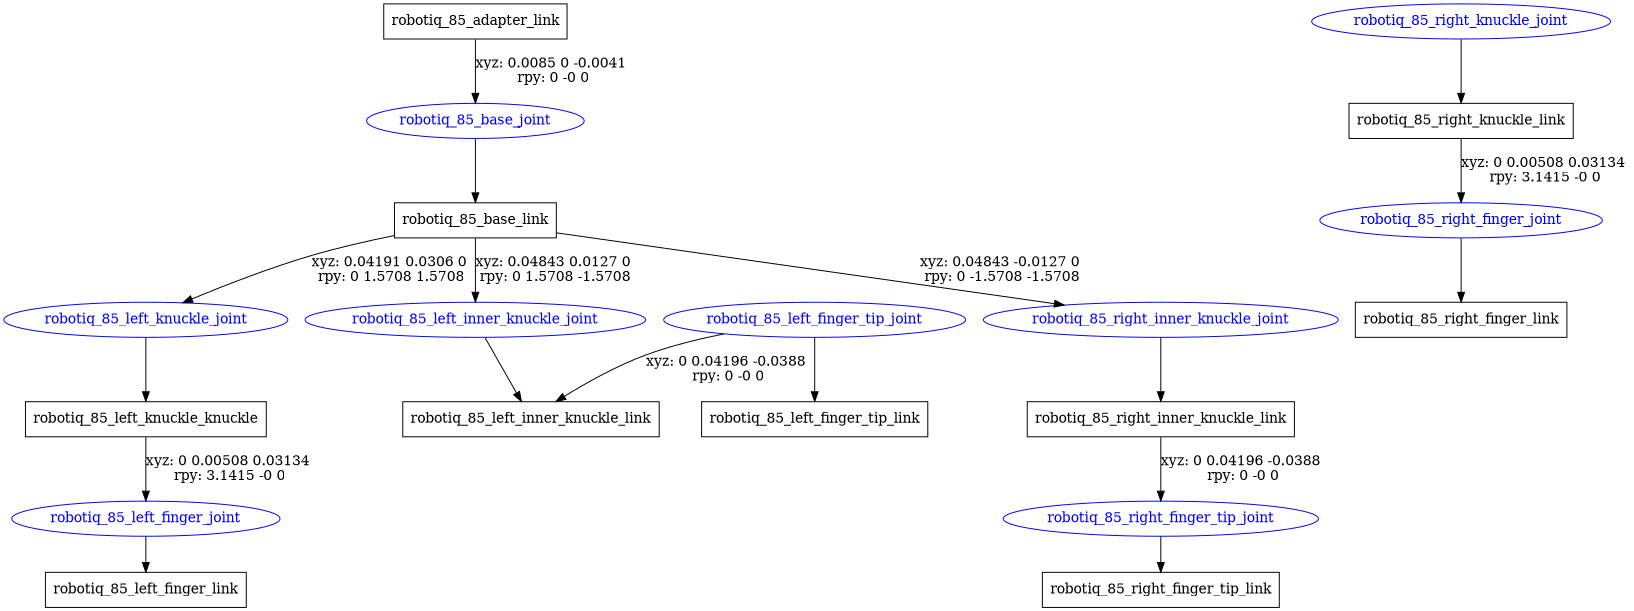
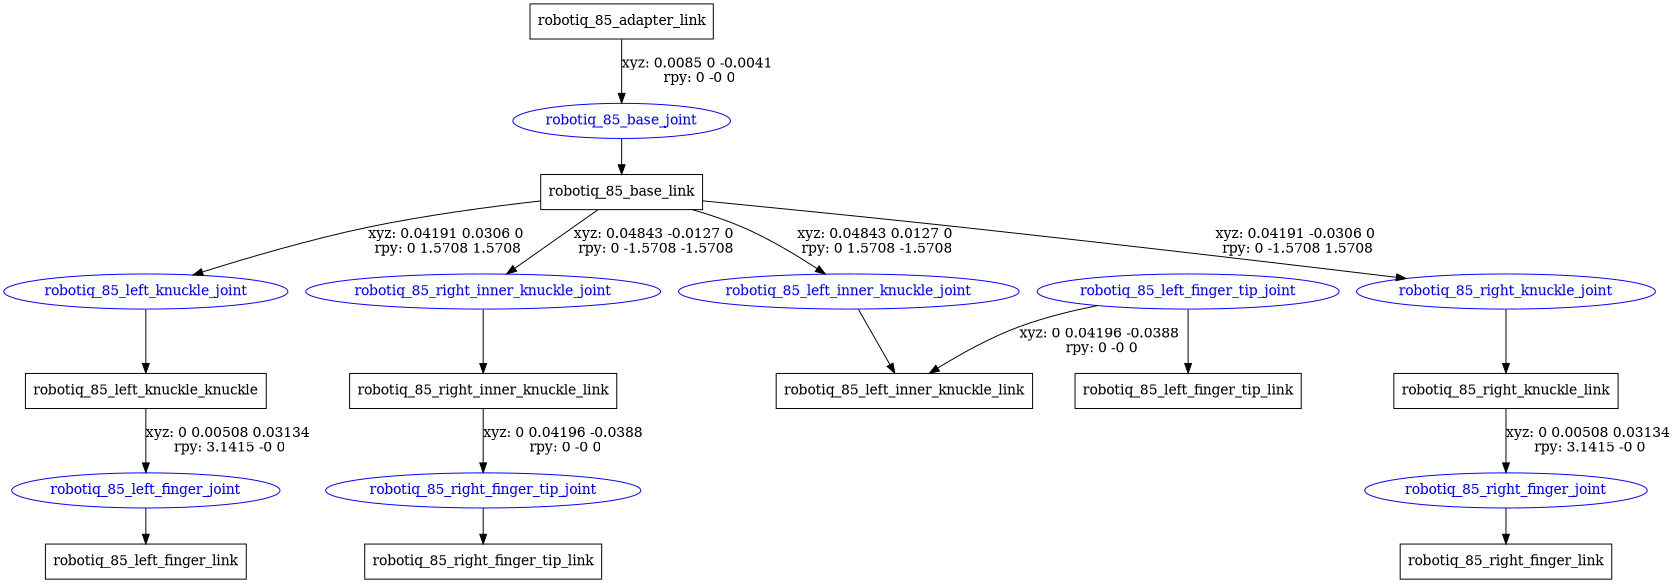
edge "robotiq_85_base_link" -> "robotiq_85_right_knuckle_joint": added, label "xyz: 0.04191 -0.0306 0 rpy: 0 -1.5708 1.5708"
